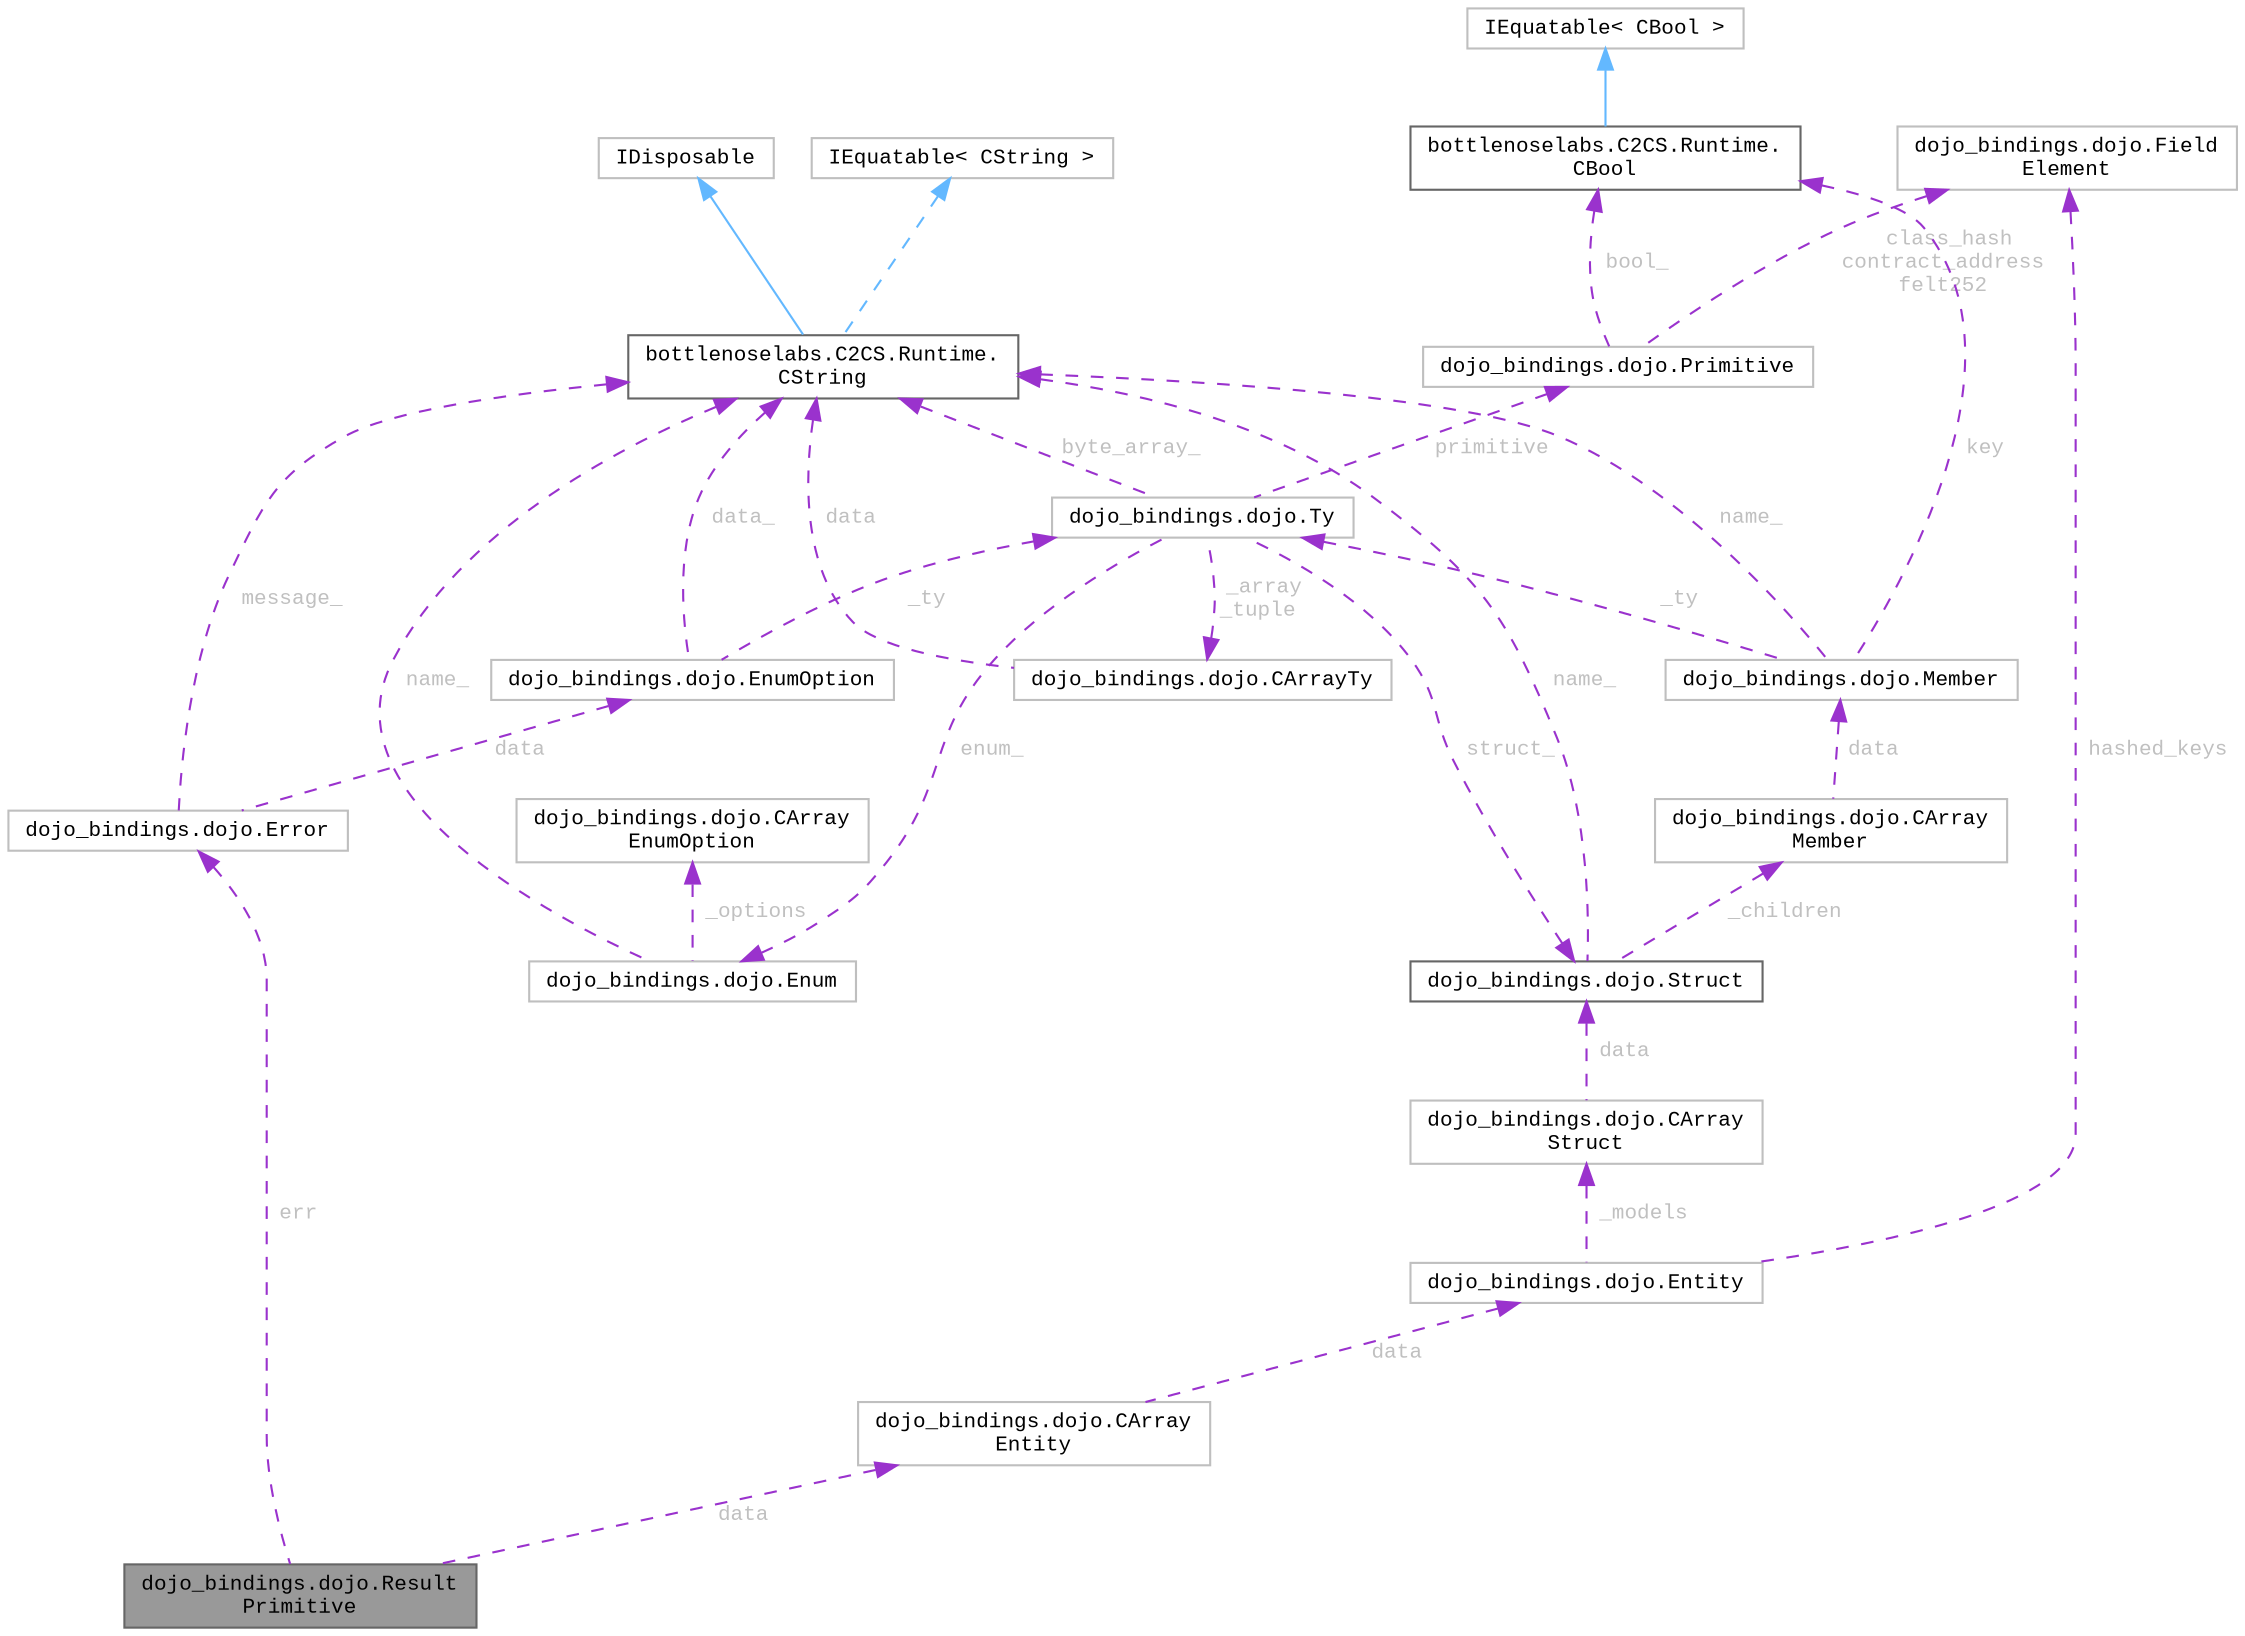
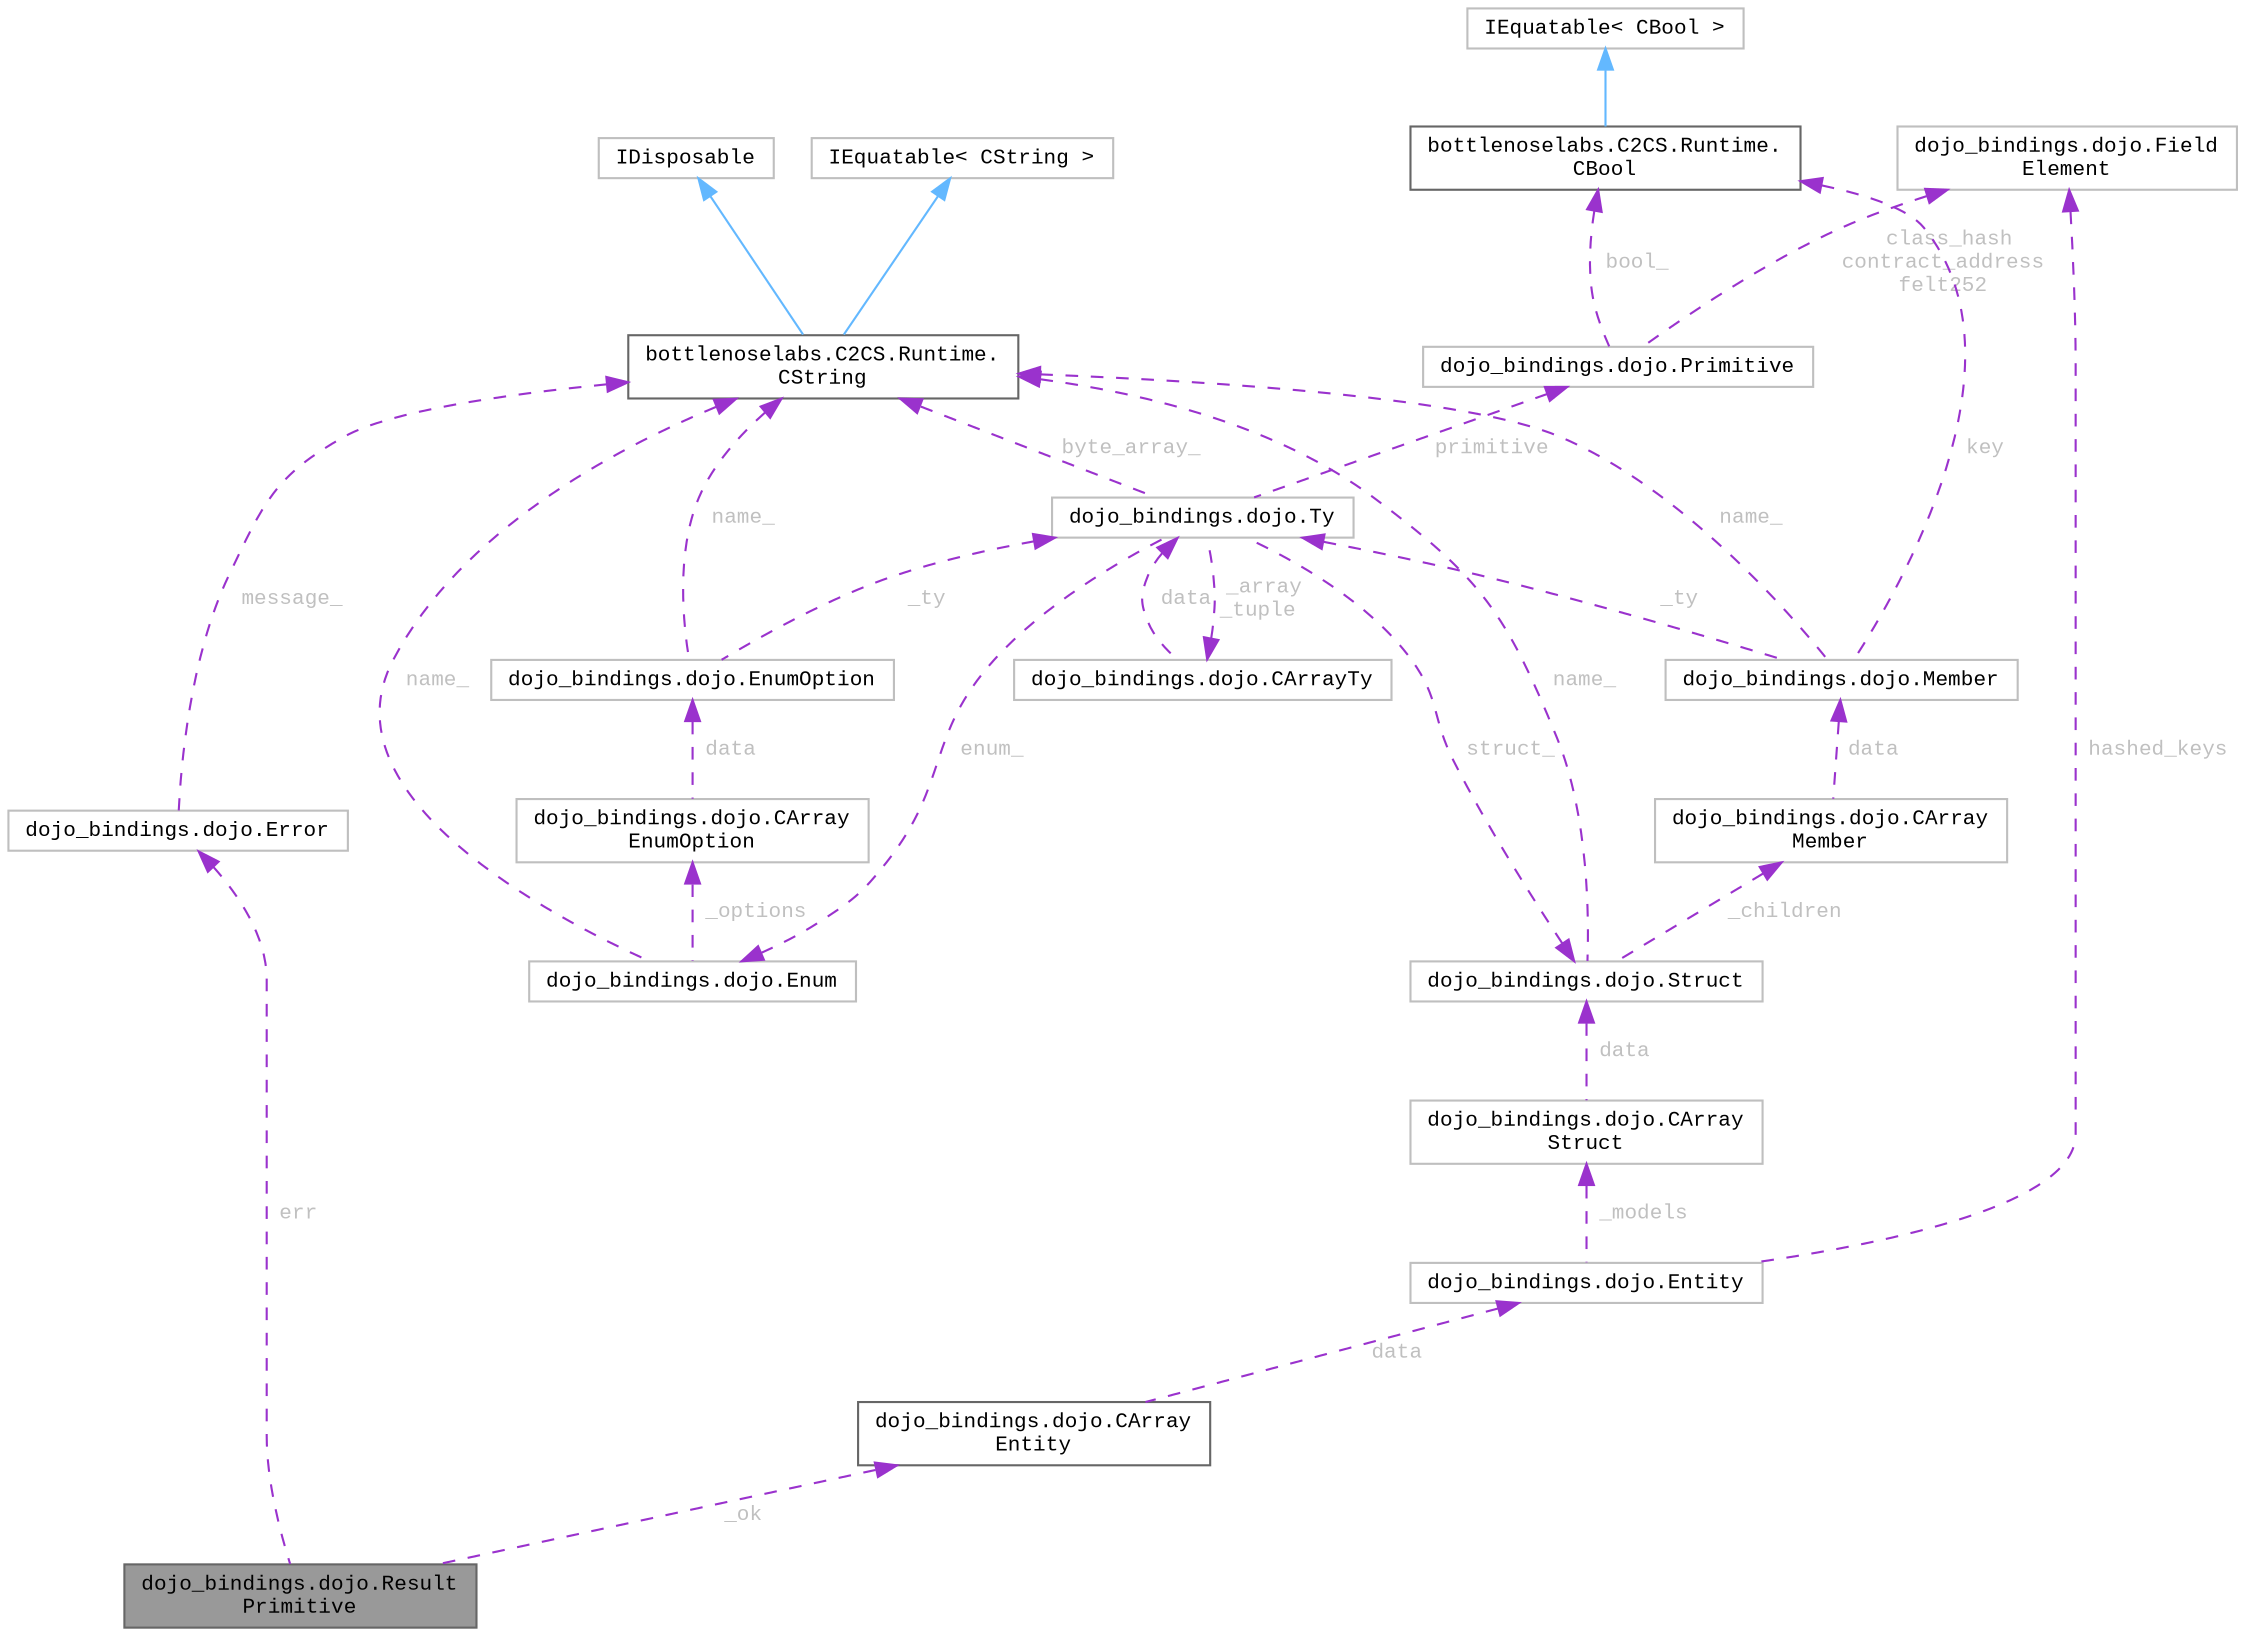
edge "bottlenoselabs.C2CS.Runtime. CString" -> "IEquatable< CString >": style dashed -> solid
edge "dojo_bindings.dojo.EnumOption" -> "bottlenoselabs.C2CS.Runtime. CString": label " data_" -> " name_"
edge "dojo_bindings.dojo.CArrayTy" -> "bottlenoselabs.C2CS.Runtime. CString": now "dojo_bindings.dojo.CArrayTy" -> "dojo_bindings.dojo.Ty"
edge "dojo_bindings.dojo.Error" -> "dojo_bindings.dojo.EnumOption": now "dojo_bindings.dojo.CArray EnumOption" -> "dojo_bindings.dojo.EnumOption"
node "dojo_bindings.dojo.Struct": color gray40 -> grey75
node "dojo_bindings.dojo.CArray Entity": color grey75 -> gray40
edge "dojo_bindings.dojo.Result Primitive" -> "dojo_bindings.dojo.CArray Entity": label " data" -> " _ok"
